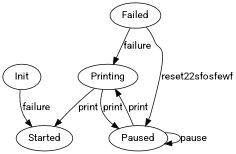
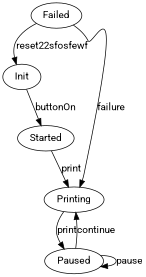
edge "Failed" -> "Paused": now "Failed" -> "Init"
edge "Printing" -> "Started": reversed
edge "Init" -> "Started": label "failure" -> "buttonOn"
edge "Paused" -> "Printing": label "print" -> "continue"
